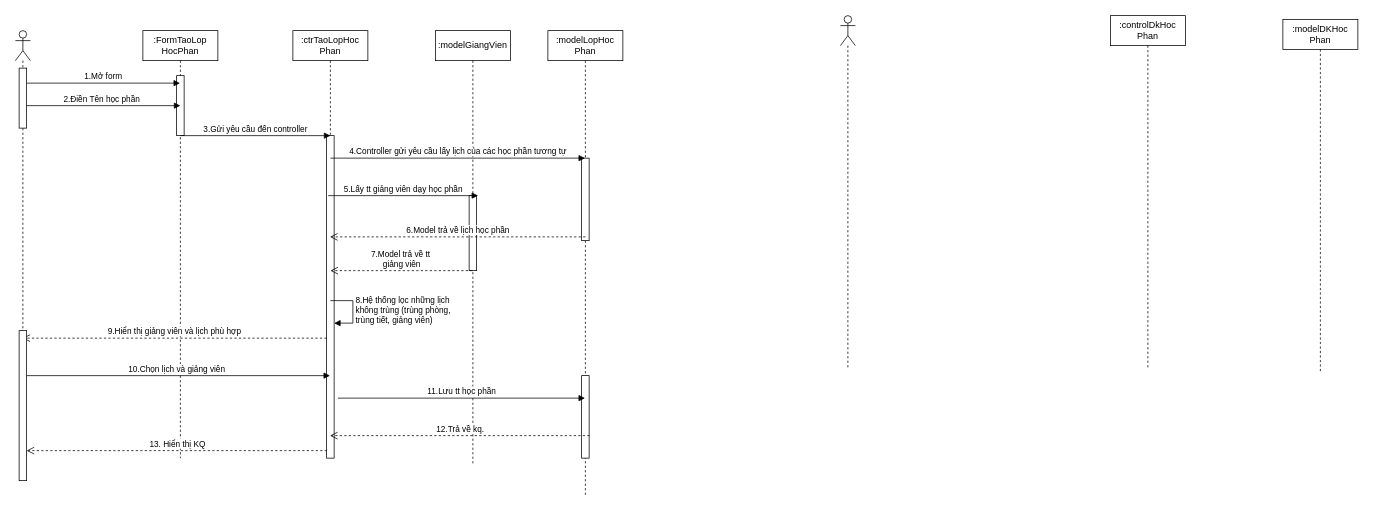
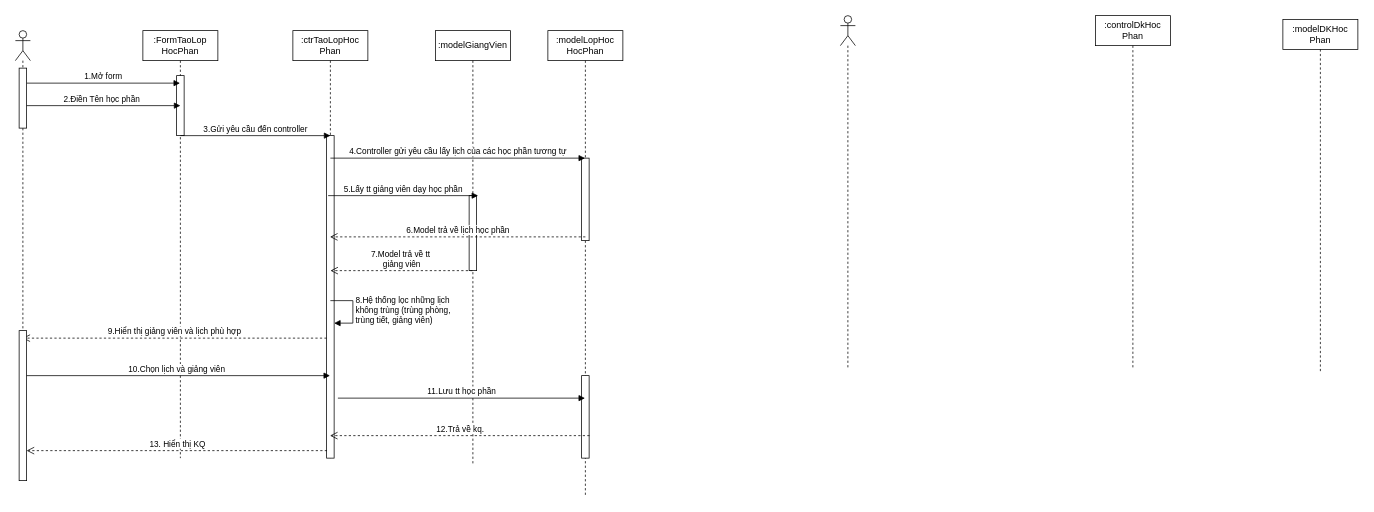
node ":modelLopHoc Phan": label ":modelLopHoc Phan" -> ":modelLopHoc HocPhan"
node ":controlDkHoc Phan": moved (1148, 192) -> (1133, 192)
